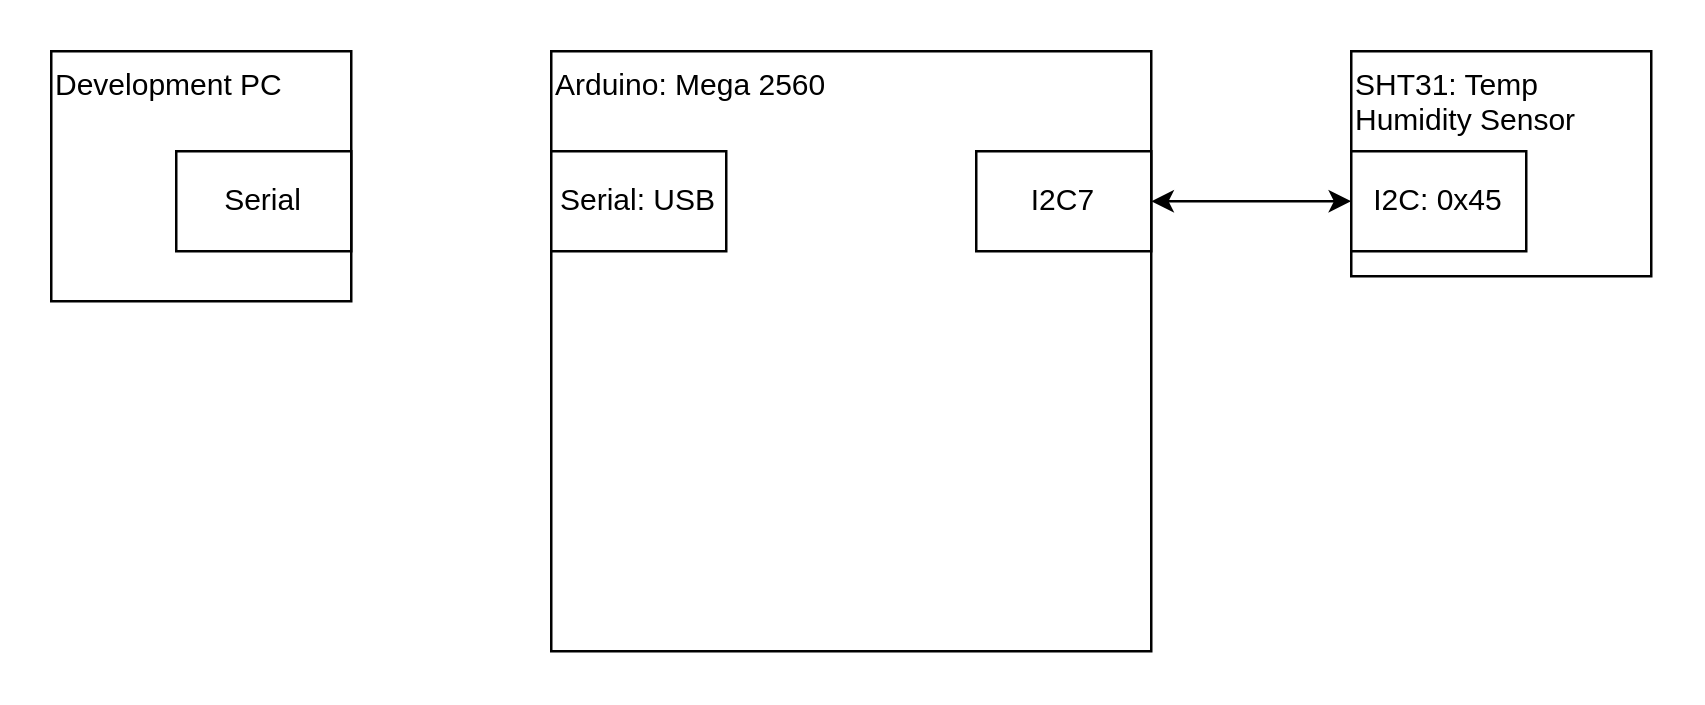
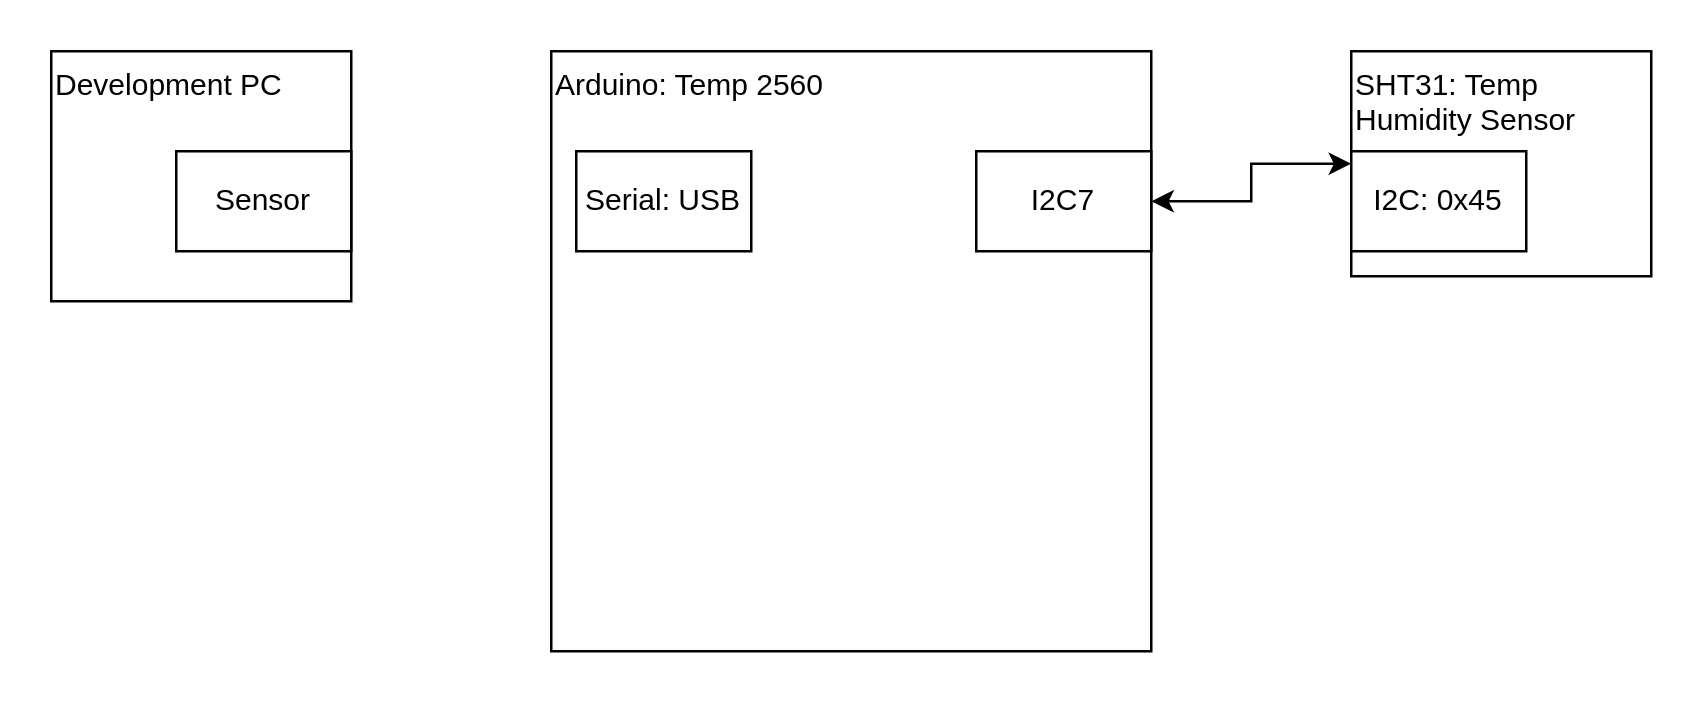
node "Arduino: Mega 2560": label "Arduino: Mega 2560" -> "Arduino: Temp 2560"
node "Serial": label "Serial" -> "Sensor"
node "Serial: USB": moved (639, 201) -> (664, 201)
edge "I2C7" -- "I2C: 0x45": now "I2C7" -- "SHT31: Temp Humidity Sensor"
